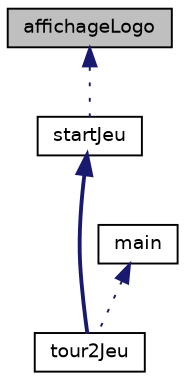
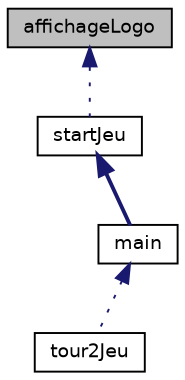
edge "tour2Jeu" -> "startJeu": now "main" -> "startJeu"
